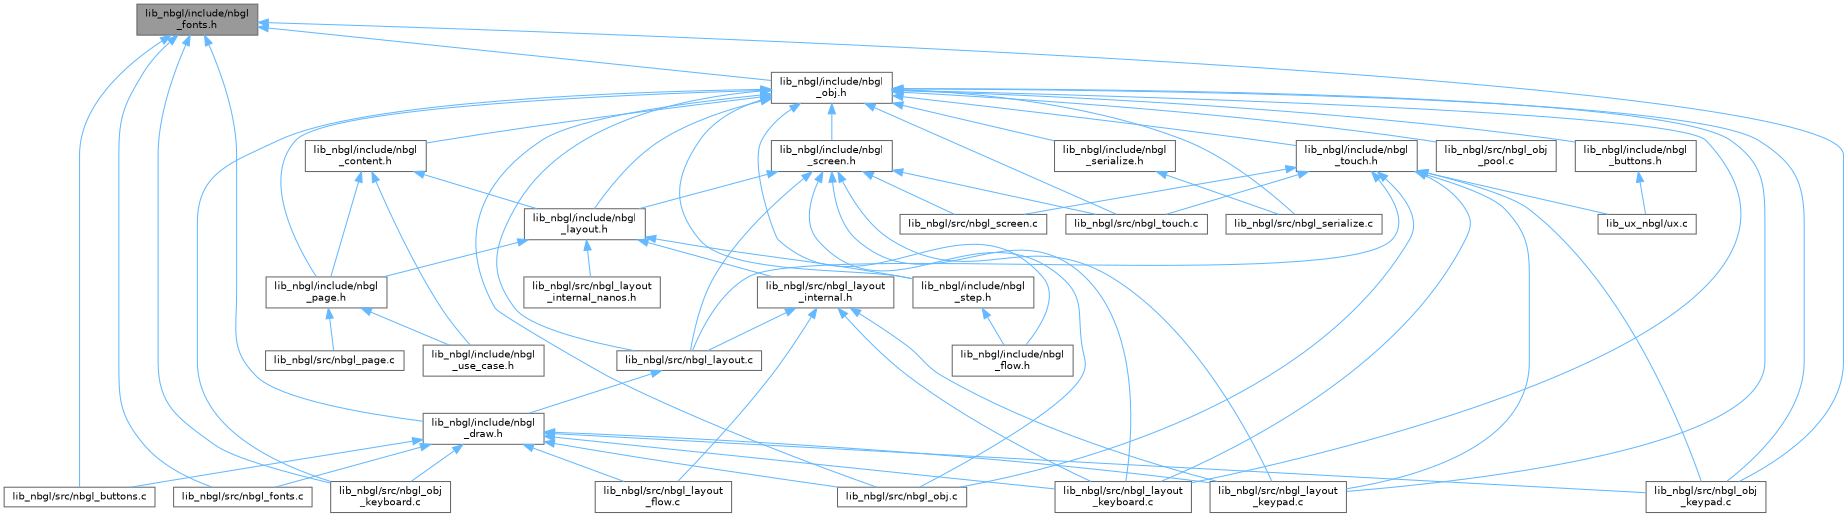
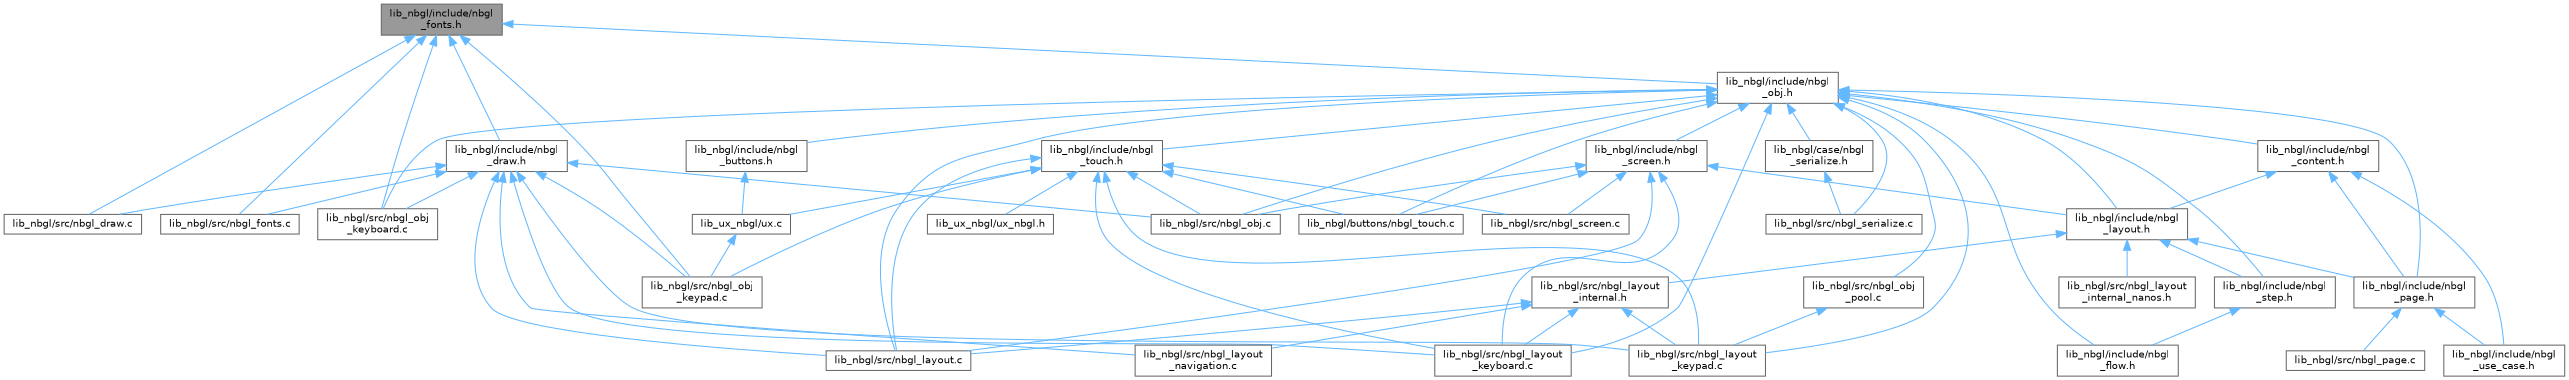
edge "lib_nbgl/src/nbgl_obj _keypad.c" -> "lib_nbgl/include/nbgl _obj.h": now "lib_nbgl/src/nbgl_obj _keypad.c" -> "lib_ux_nbgl/ux.c"
node "lib_nbgl/include/nbgl _serialize.h": label "lib_nbgl/include/nbgl _serialize.h" -> "lib_nbgl/case/nbgl _serialize.h"
node "lib_ux_nbgl/ux_nbgl.h": added
node "lib_nbgl/src/nbgl_touch.c": label "lib_nbgl/src/nbgl_touch.c" -> "lib_nbgl/buttons/nbgl_touch.c"
edge "lib_nbgl/src/nbgl_layout _keypad.c" -> "lib_nbgl/include/nbgl _screen.h": now "lib_nbgl/src/nbgl_layout _keypad.c" -> "lib_nbgl/src/nbgl_obj _pool.c"
edge "lib_nbgl/include/nbgl _draw.h" -> "lib_nbgl/src/nbgl_layout.c": reversed
node "lib_nbgl/src/nbgl_buttons.c": label "lib_nbgl/src/nbgl_buttons.c" -> "lib_nbgl/src/nbgl_draw.c"
node "lib_nbgl/src/nbgl_layout _flow.c": label "lib_nbgl/src/nbgl_layout _flow.c" -> "lib_nbgl/src/nbgl_layout _navigation.c"
